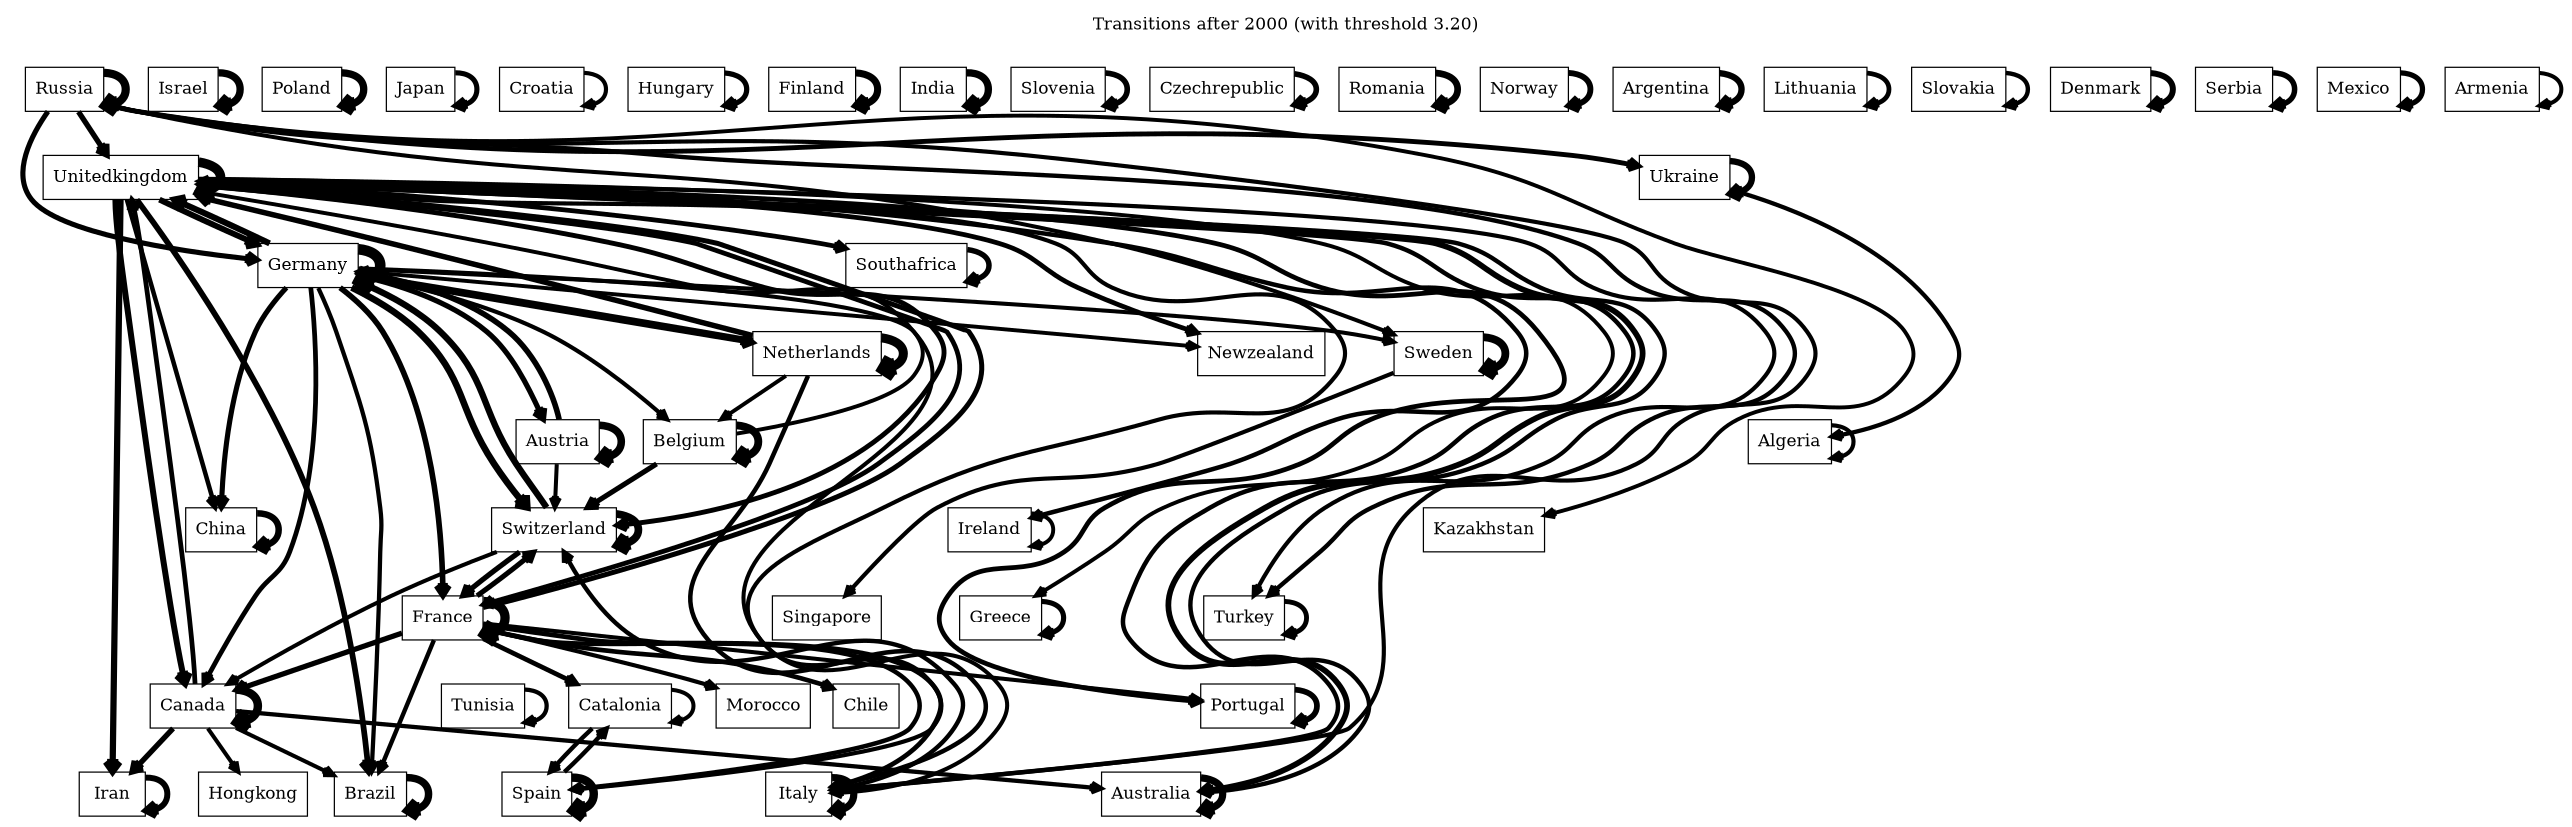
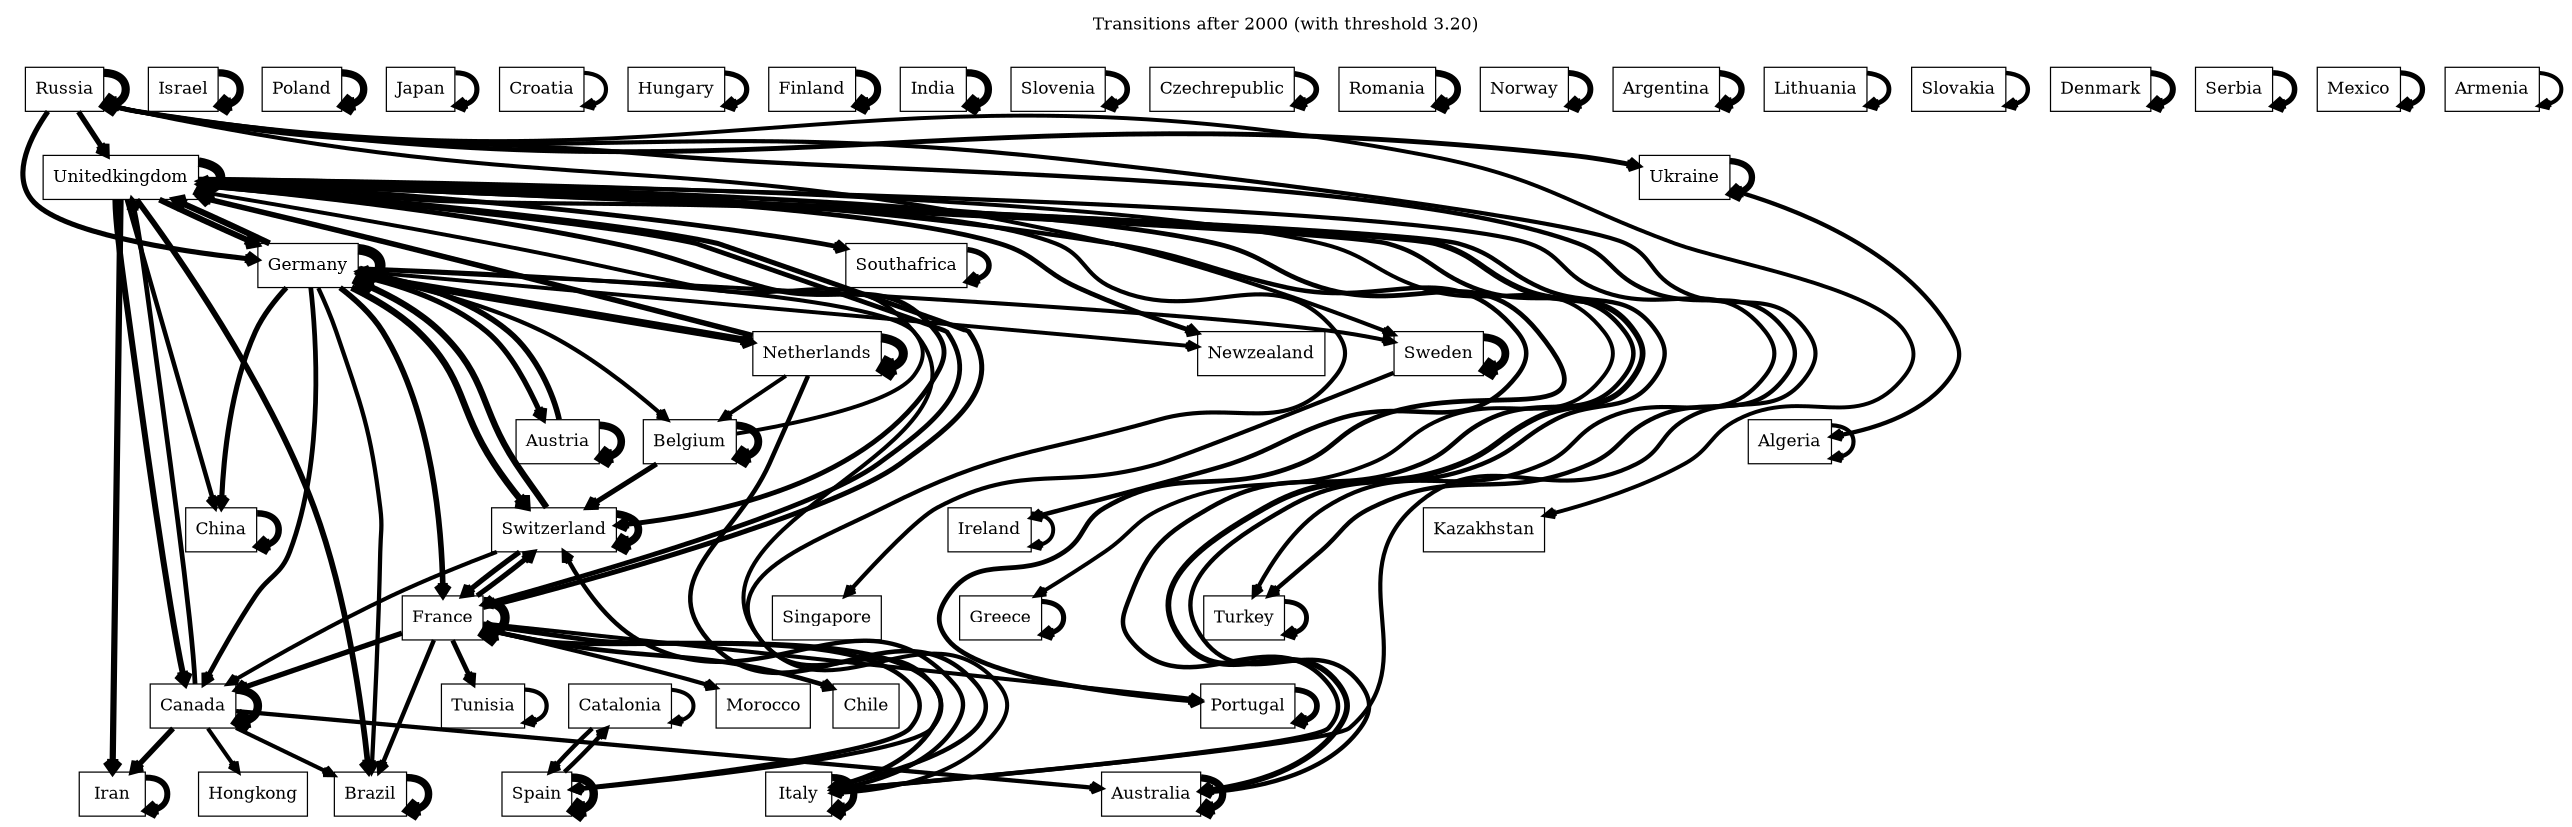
edge "Austria" -> "Switzerland": removed
edge "France" -> "Catalonia": now "France" -> "Tunisia"
